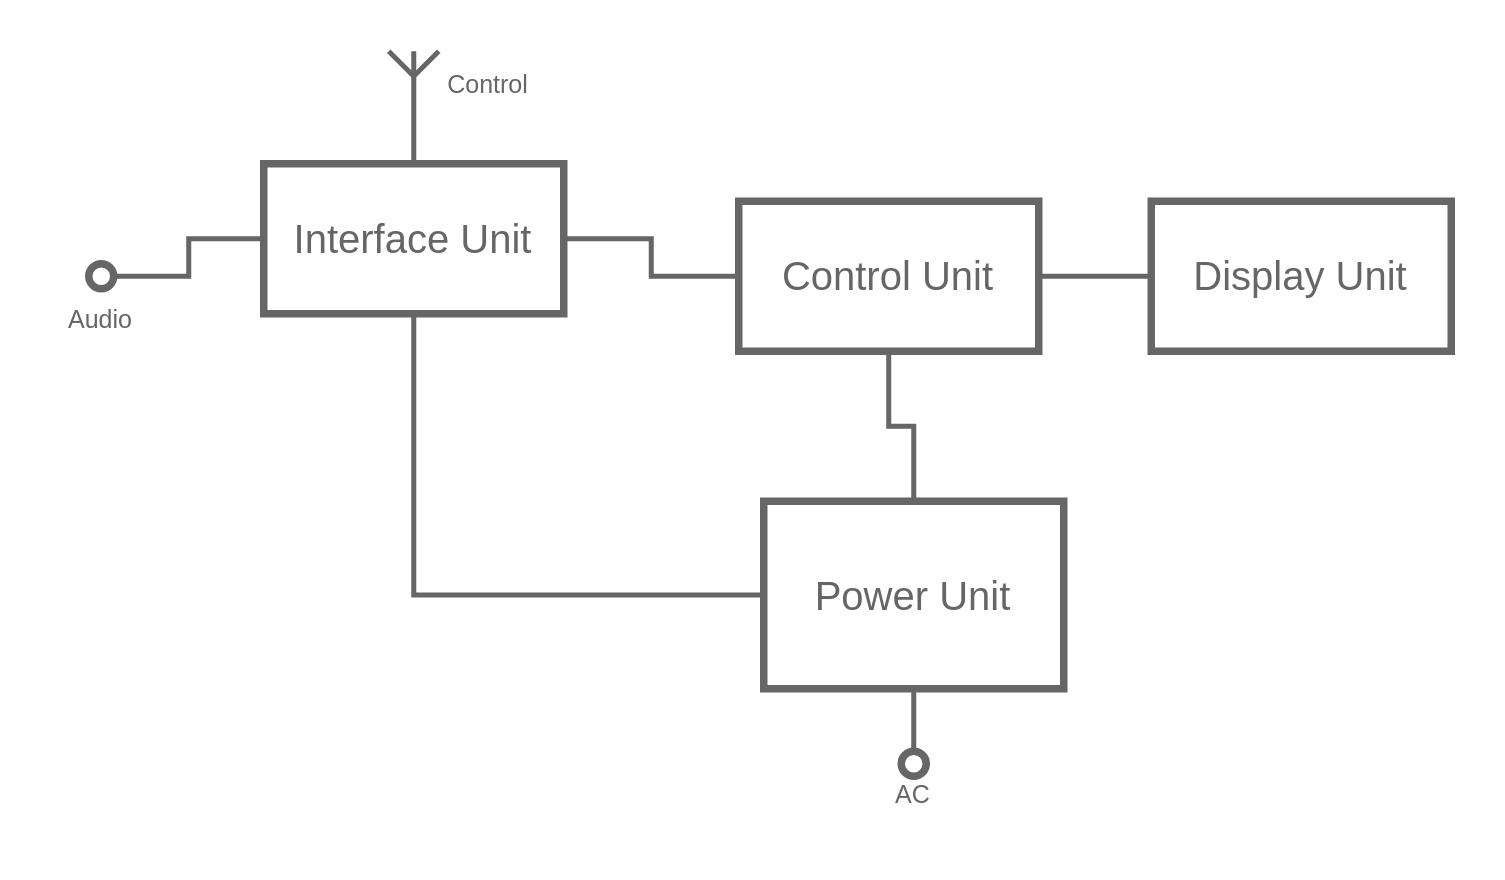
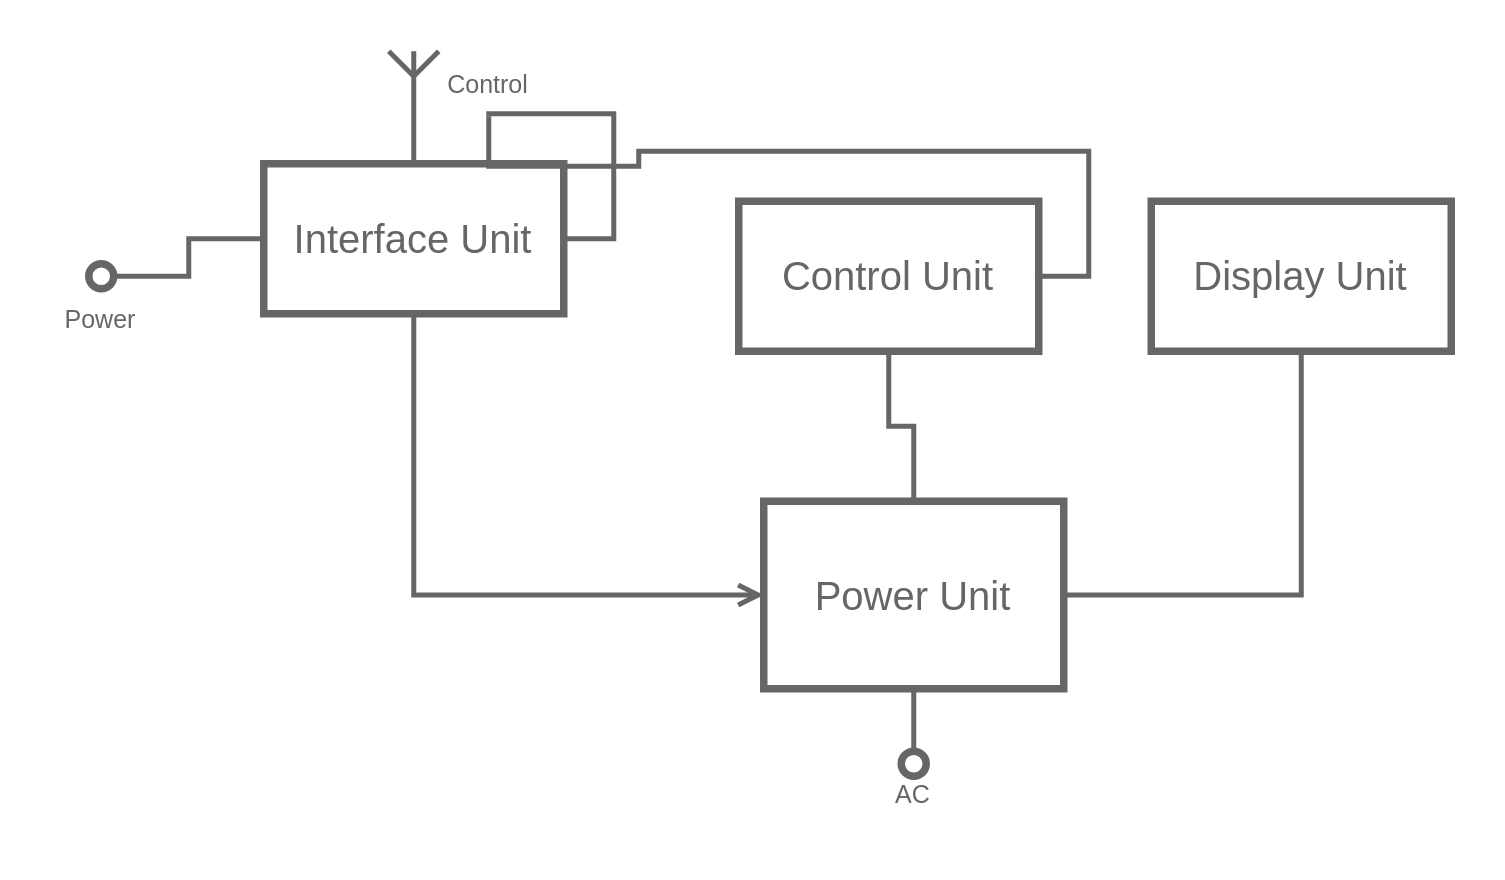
edge "Interface Unit" -- "Control Unit": now "Interface Unit" -- "Control"
edge "Control Unit" -- "Display Unit": now "Control Unit" -- "Control"
node "Audio": label "Audio" -> "Power"
edge "Display Unit" -- "Power Unit": added
edge "Interface Unit" -- "Power Unit": arrowhead none -> open
